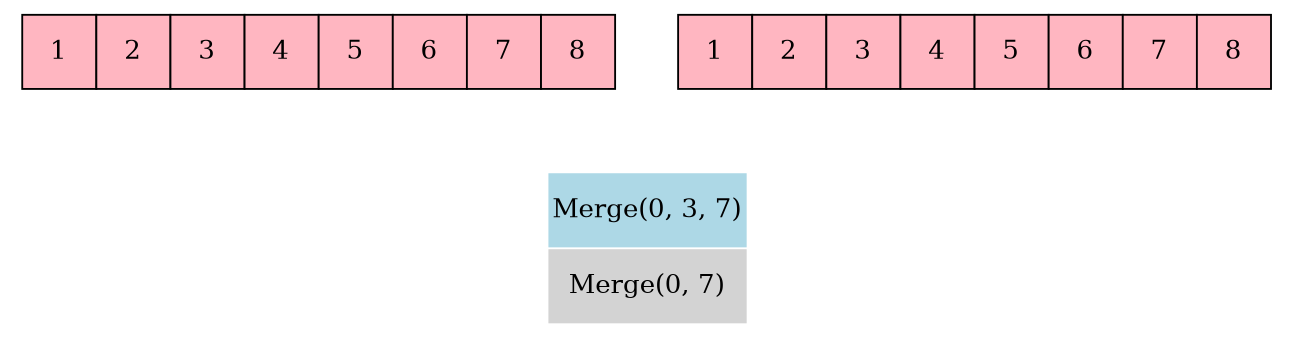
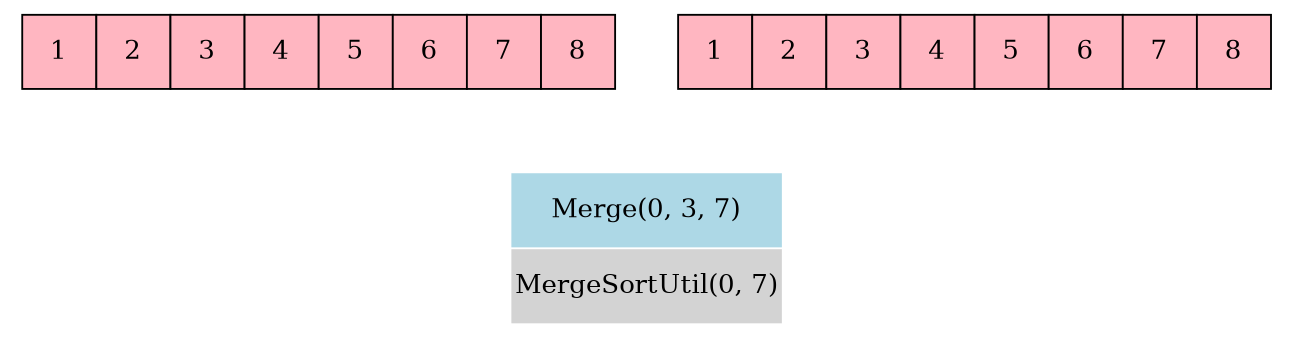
node "Merge(0, 3, 7)": text "Merge(0, 7)" -> "MergeSortUtil(0, 7)"
